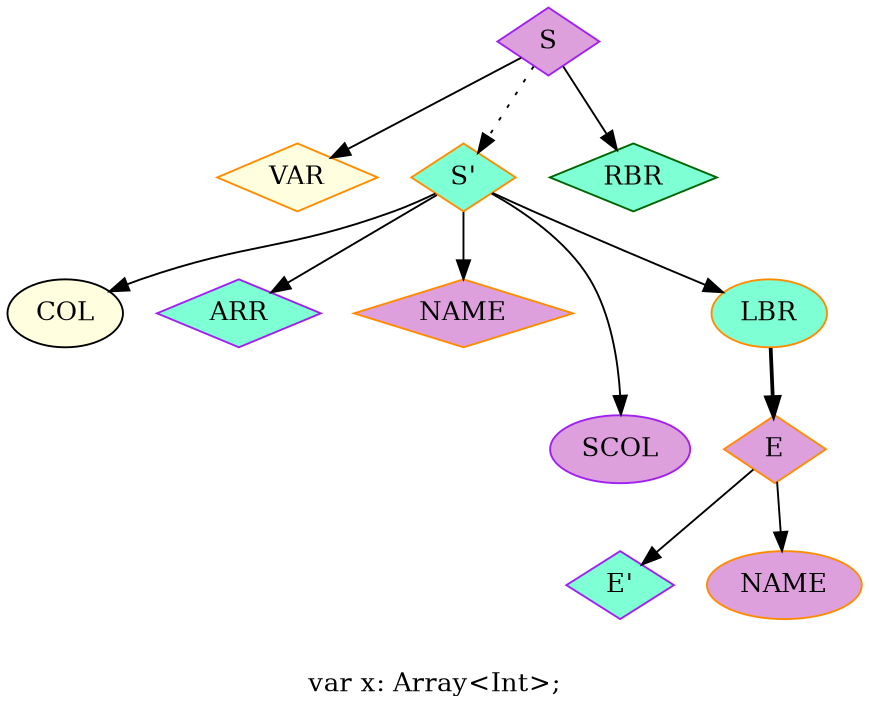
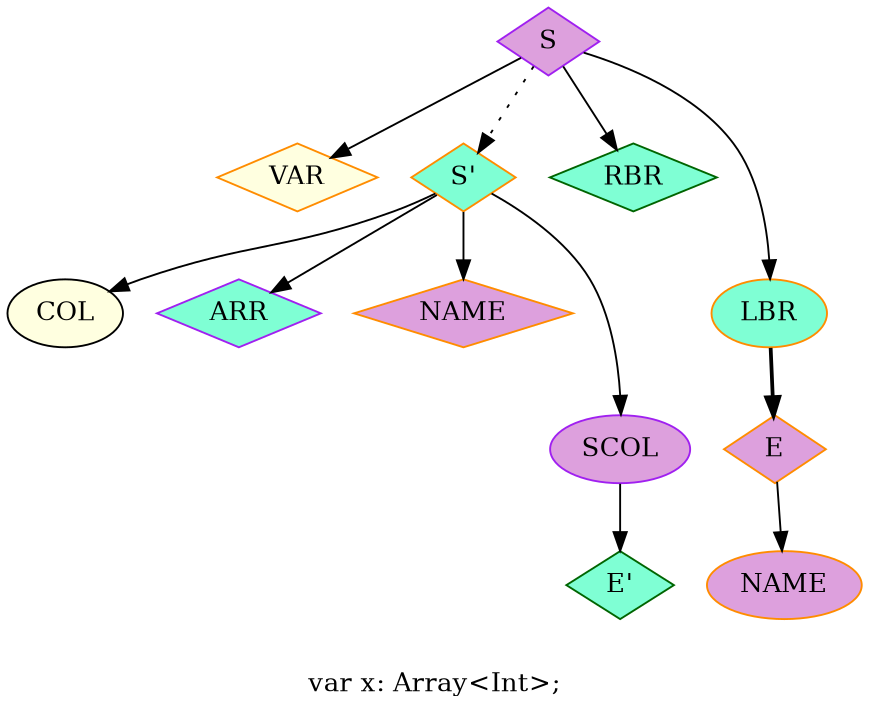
edge "S'" -> "LBR": now "S" -> "LBR"
edge "E" -> "E'": now "SCOL" -> "E'"
node "E'": color purple -> darkgreen
